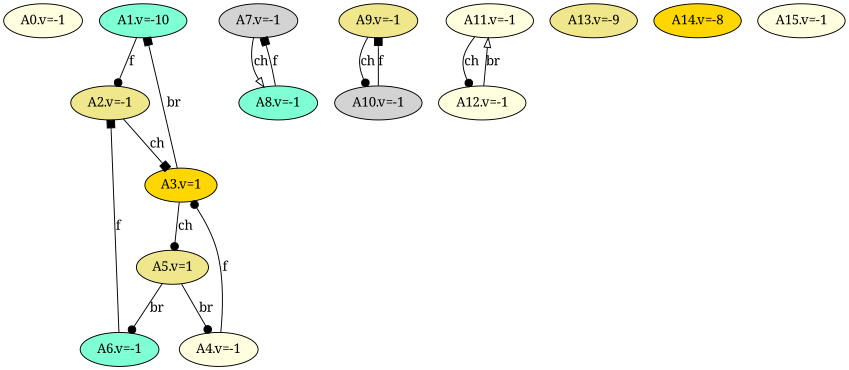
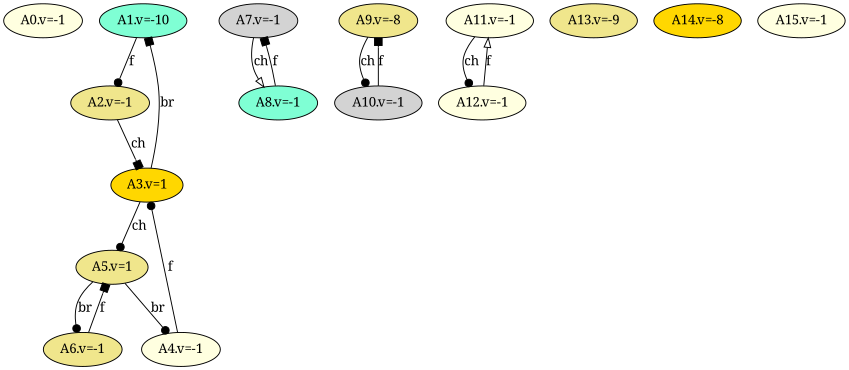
node "A9.v=-1": label "A9.v=-1" -> "A9.v=-8"
edge "A12.v=-1" -> "A11.v=-1": label "br" -> "f"
edge "A6.v=-1" -> "A2.v=-1": now "A6.v=-1" -> "A5.v=1"
node "A6.v=-1": fillcolor aquamarine -> khaki
